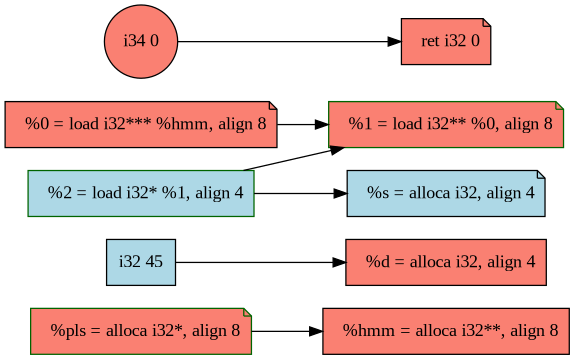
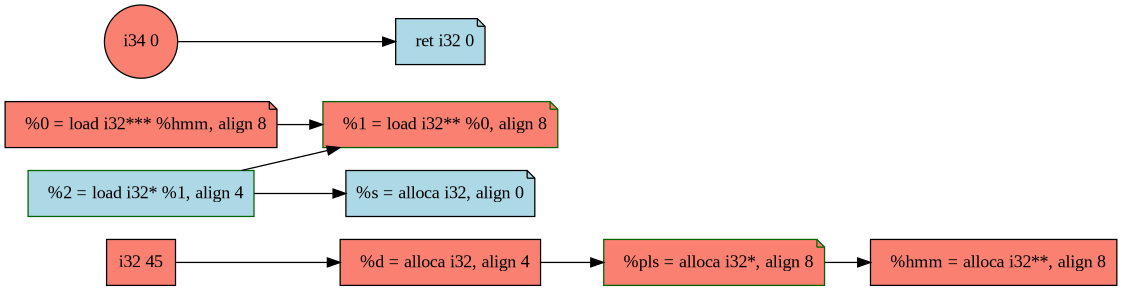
node "ret i32 0": fillcolor salmon -> lightblue
node "%s = alloca i32, align 4": label "%s = alloca i32, align 4" -> "%s = alloca i32, align 0"
node "i32 45": fillcolor lightblue -> salmon
edge "%d = alloca i32, align 4" -> "%pls = alloca i32*, align 8": added
